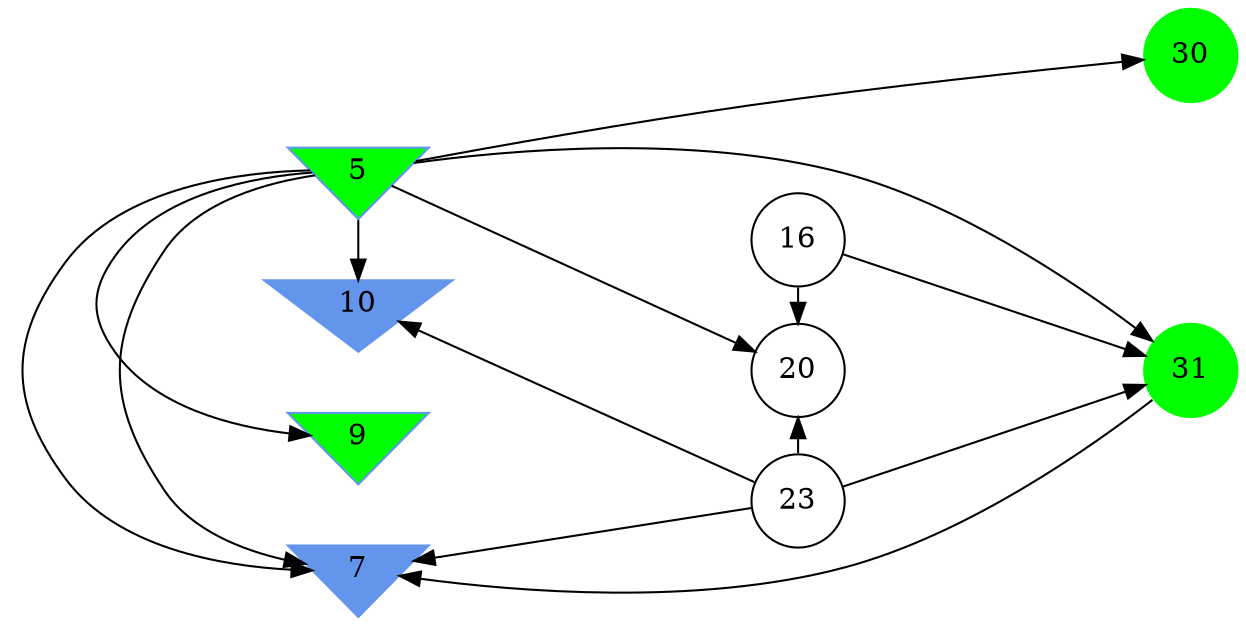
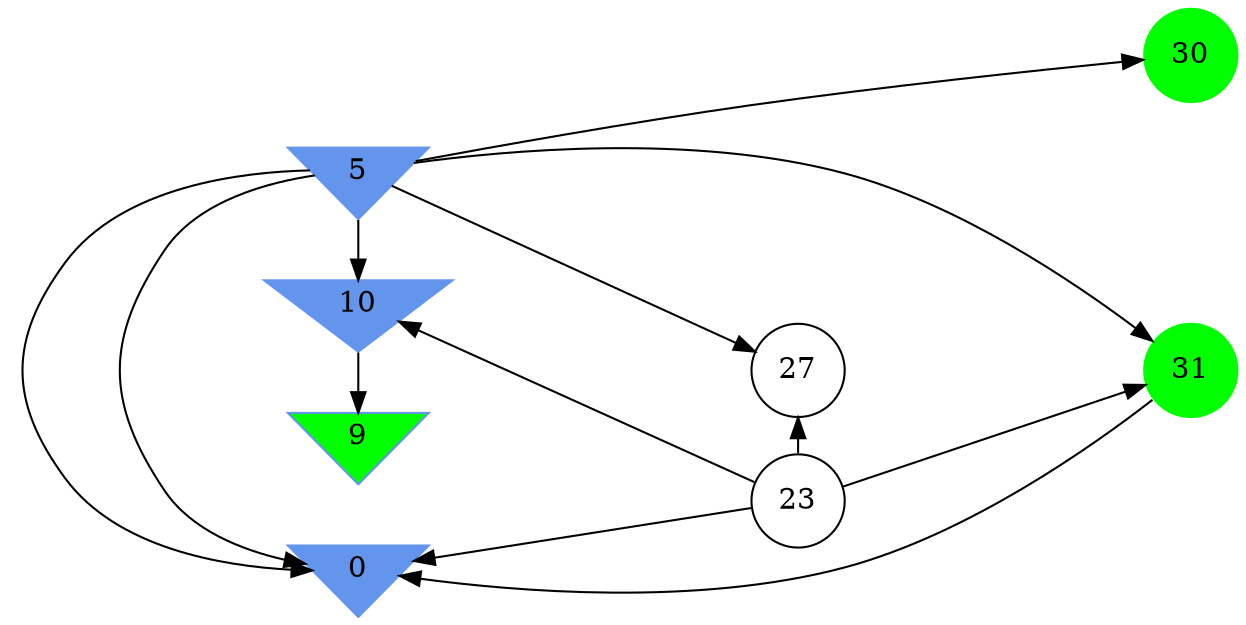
node "5": fillcolor green -> cornflowerblue
node "16": removed
edge "5" -> "9": now "10" -> "9"
node "20": label "20" -> "27"
node "7": label "7" -> "0"
